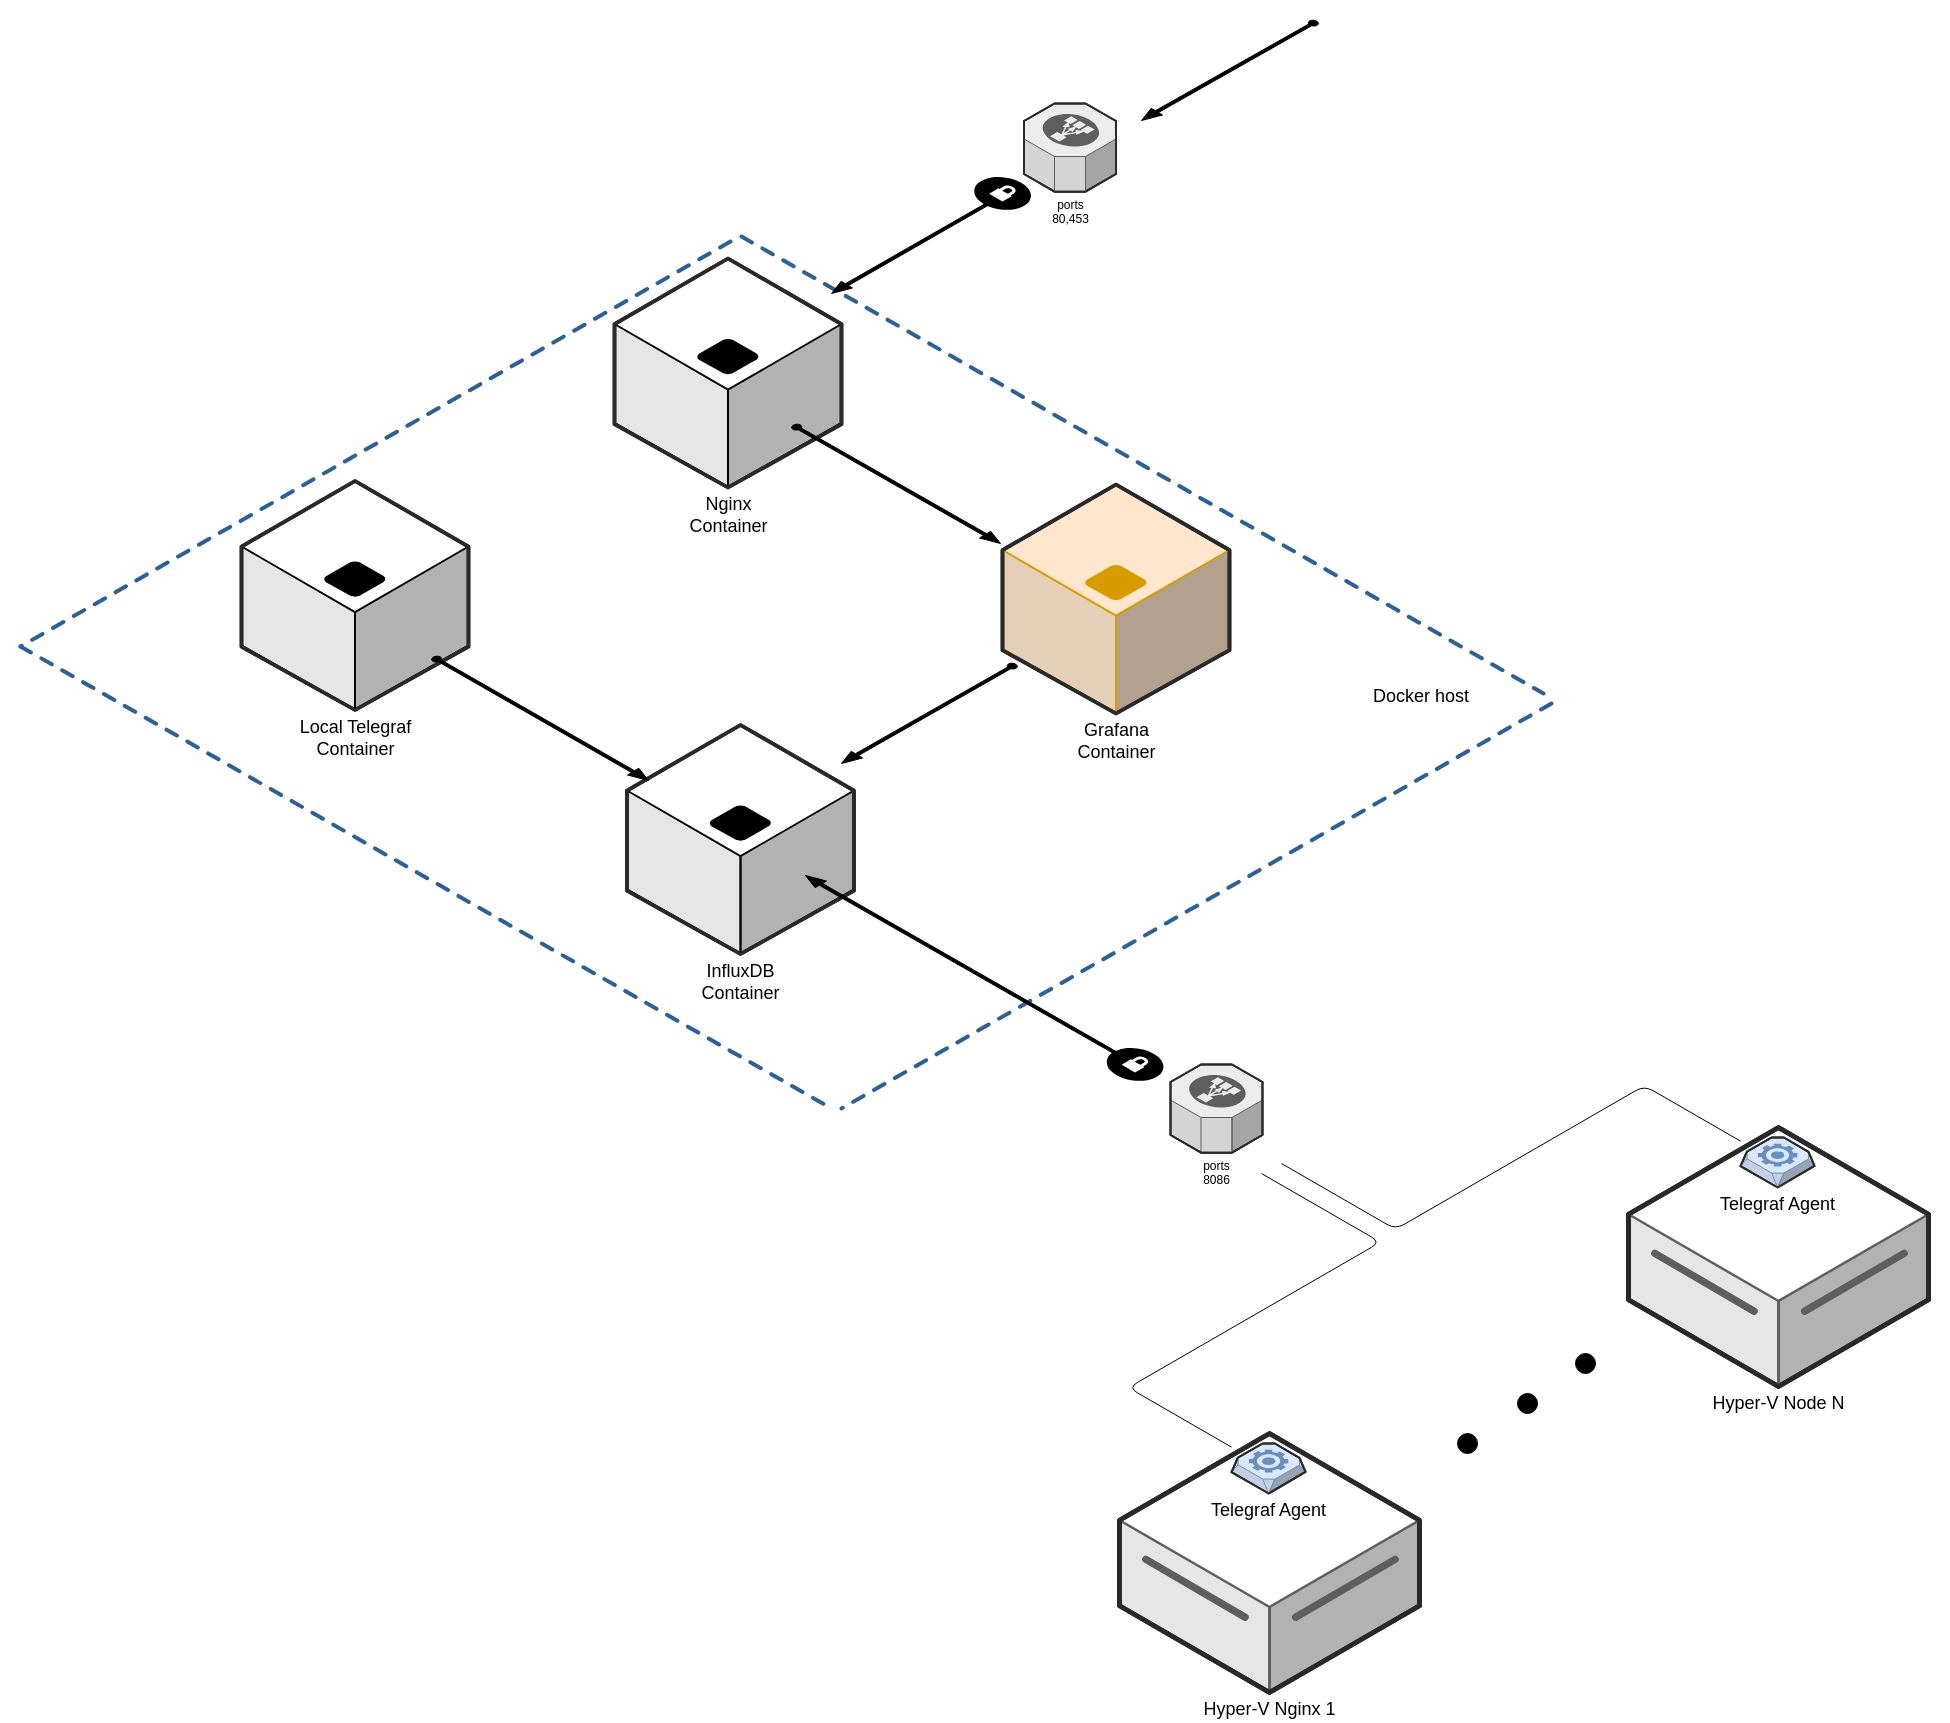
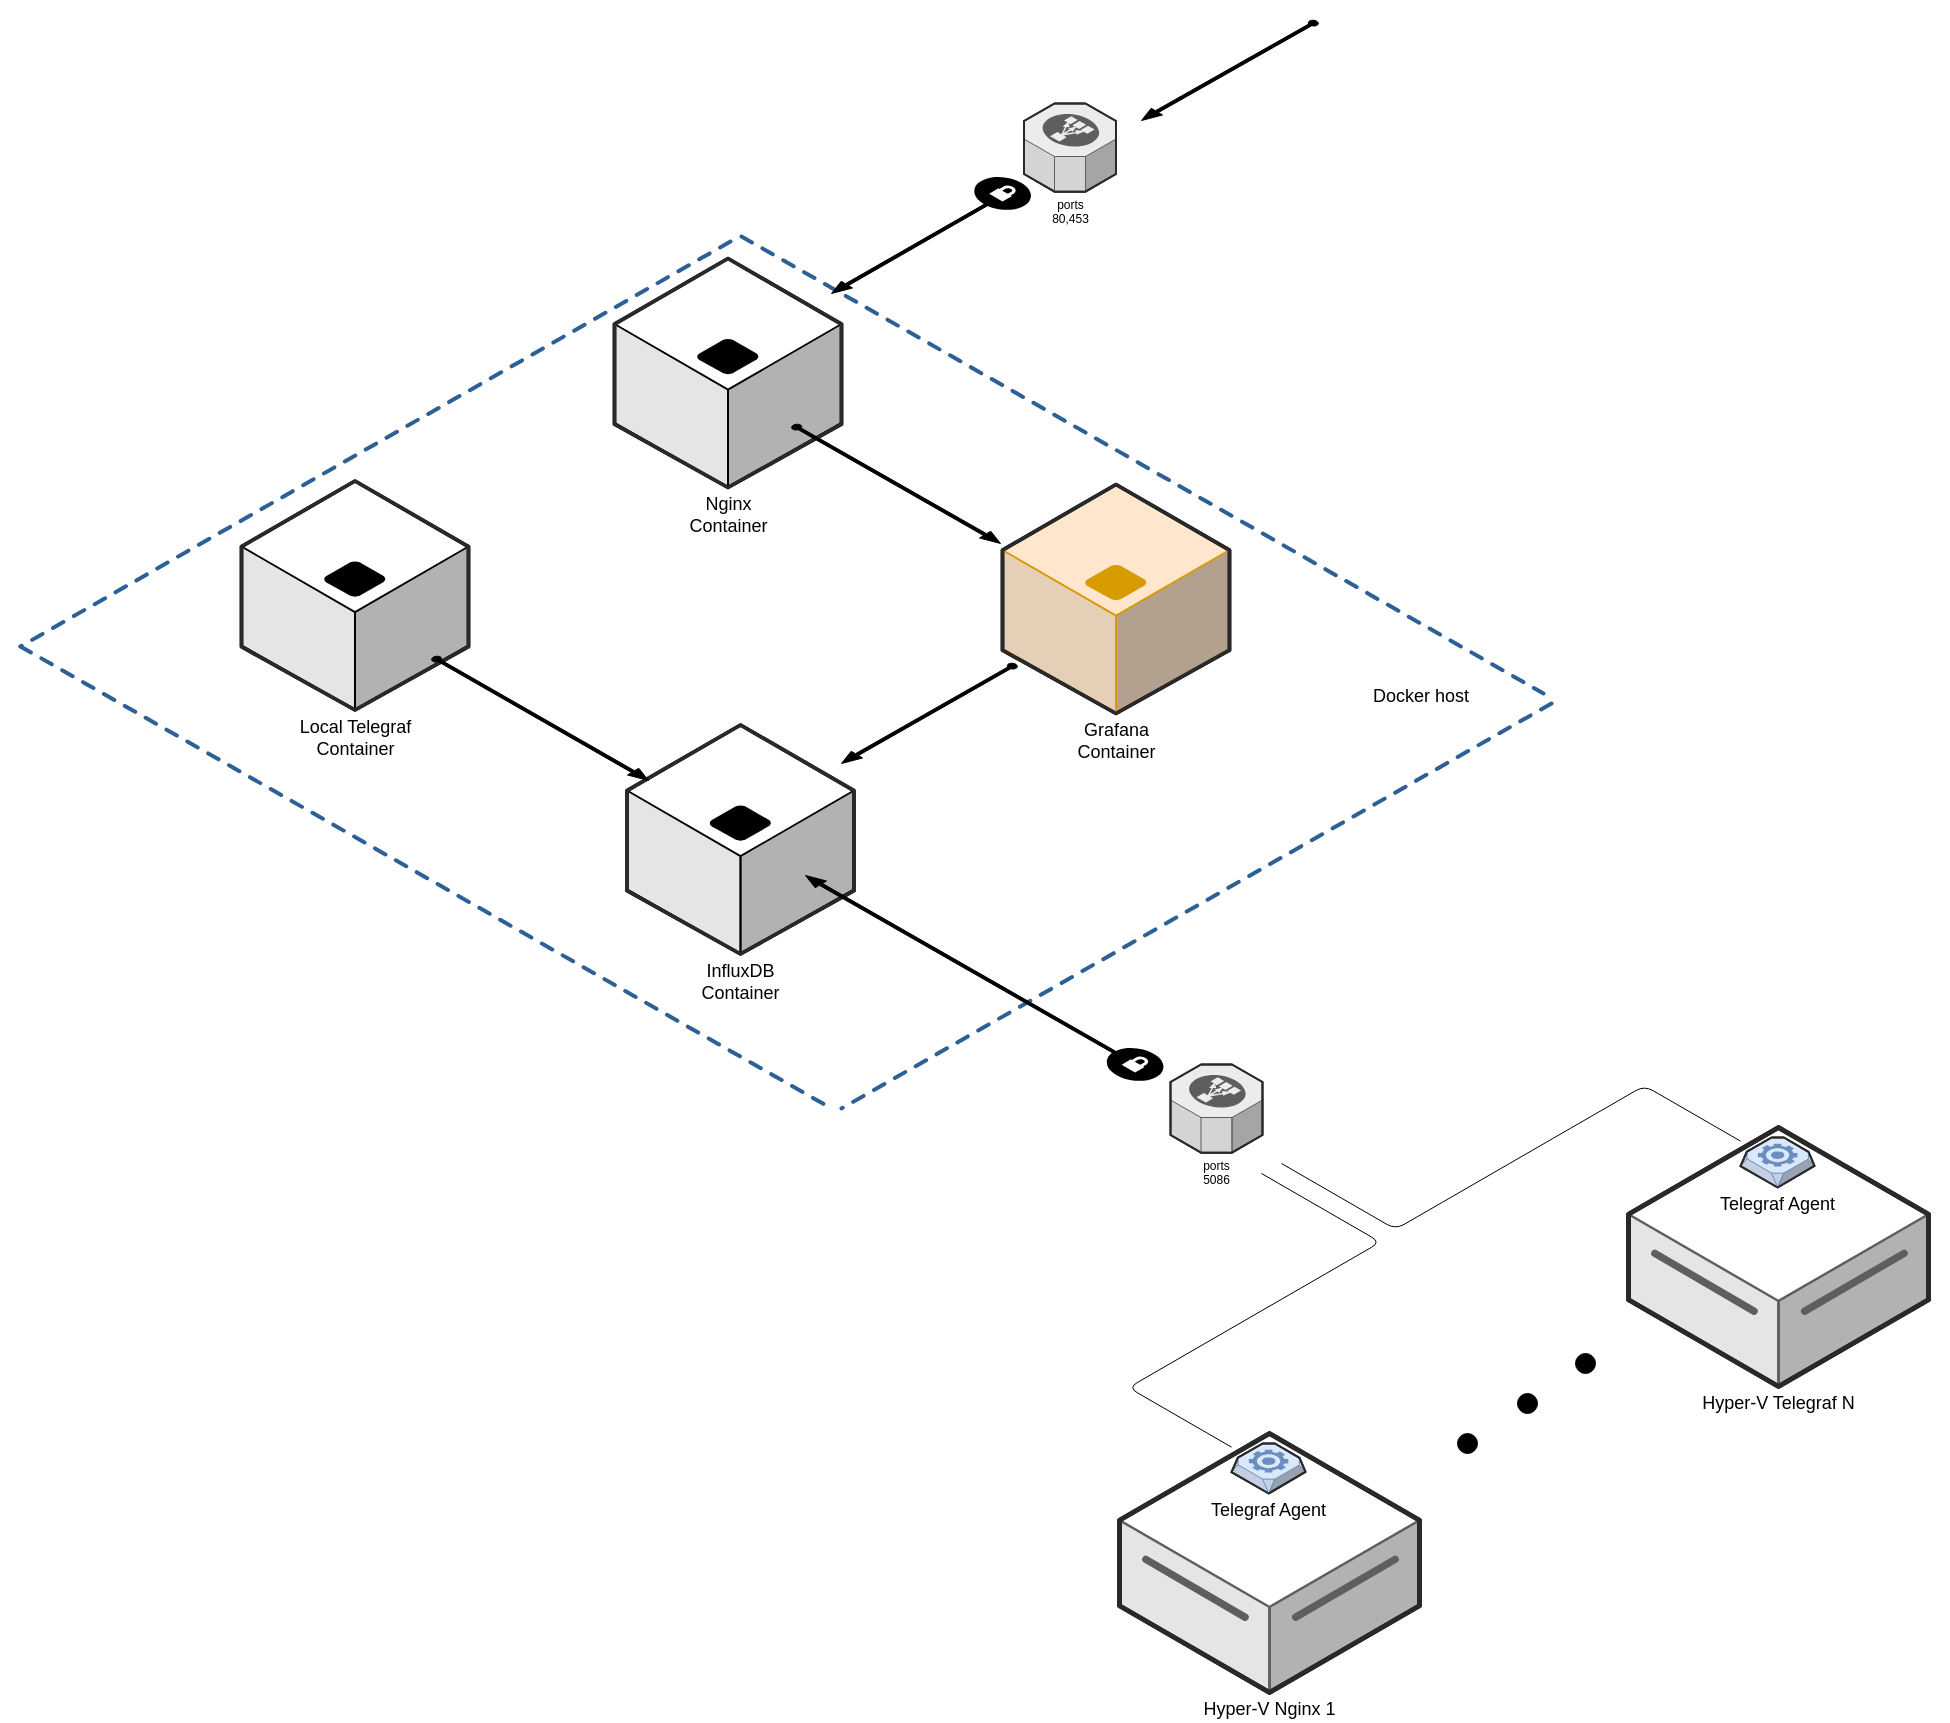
node "ports 8086": label "ports 8086" -> "ports 5086"
node "Hyper-V Node N": label "Hyper-V Node N" -> "Hyper-V Telegraf N"
